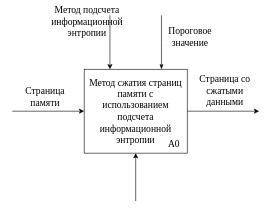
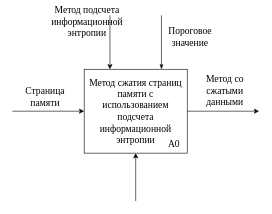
node "Страница со сжатыми данными": label "Страница со сжатыми данными" -> "Метод со сжатыми данными"
